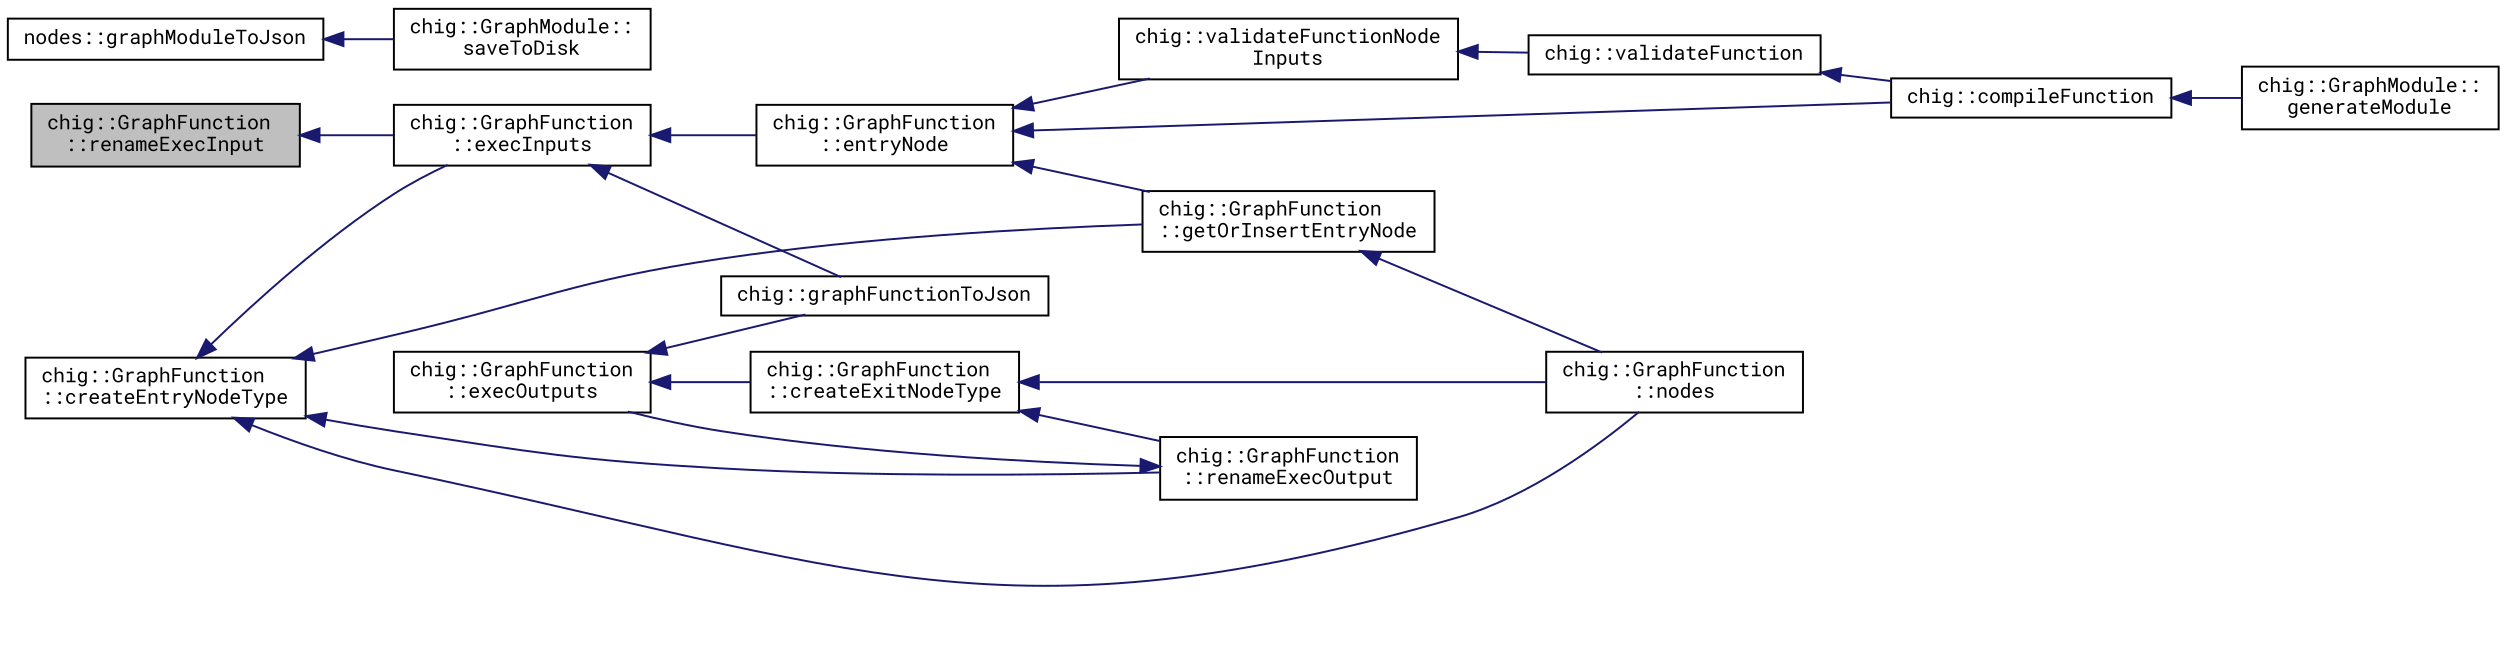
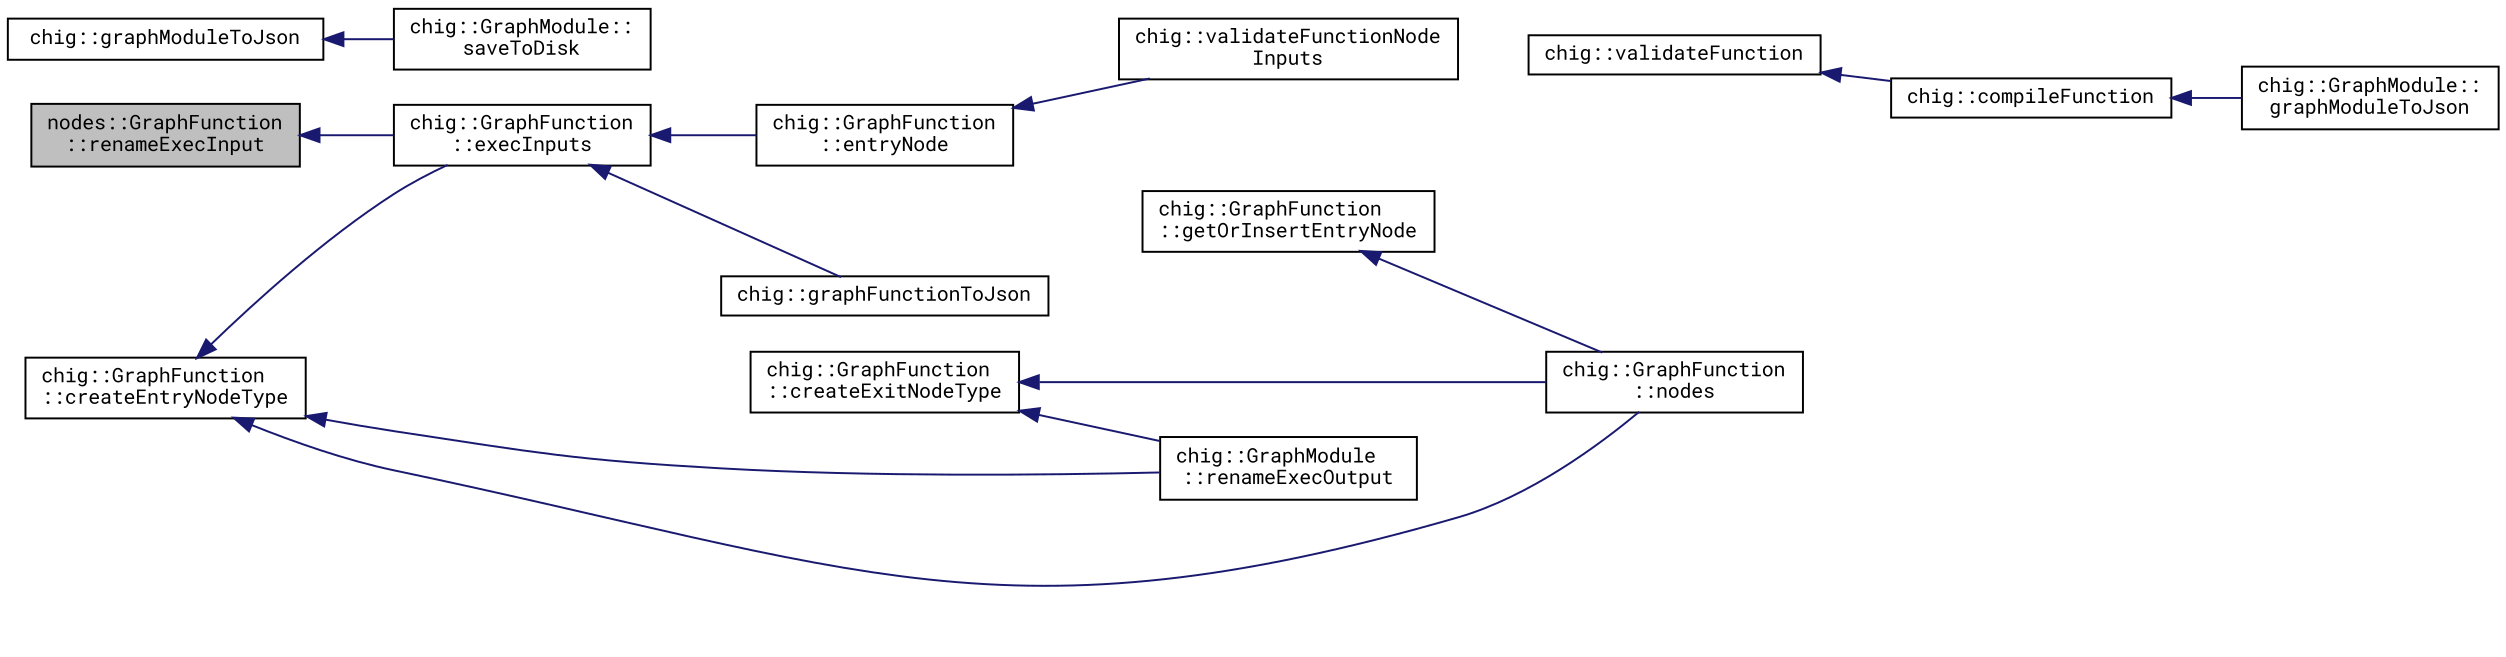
node "nodes::graphModuleToJson": label "nodes::graphModuleToJson" -> "chig::graphModuleToJson"
edge "chig::validateFunction" -> "chig::validateFunctionNode Inputs": removed
node "chig::GraphModule:: generateModule": label "chig::GraphModule:: generateModule" -> "chig::GraphModule:: graphModuleToJson"
edge "chig::compileFunction" -> "chig::GraphFunction ::entryNode": removed
node "chig::GraphFunction ::renameExecInput": label "chig::GraphFunction ::renameExecInput" -> "nodes::GraphFunction ::renameExecInput"
edge "chig::GraphFunction ::getOrInsertEntryNode" -> "chig::GraphFunction ::entryNode": removed
edge "chig::GraphFunction ::getOrInsertEntryNode" -> "chig::GraphFunction ::createEntryNodeType": removed
node "chig::GraphFunction ::execOutputs": removed
node "chig::GraphFunction ::renameExecOutput": label "chig::GraphFunction ::renameExecOutput" -> "chig::GraphModule ::renameExecOutput"
